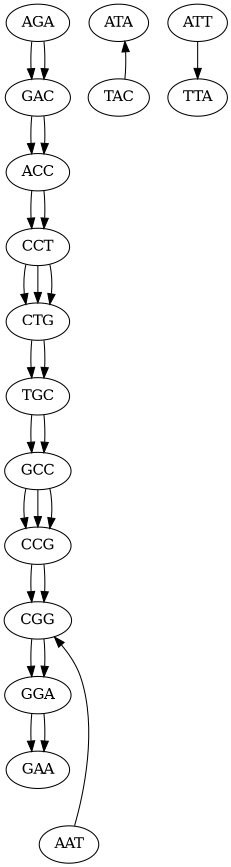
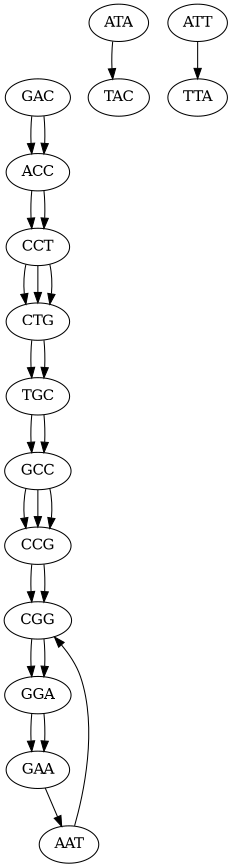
node "AGA": removed
edge "TAC" -> "ATA": reversed
edge "GAA" -> "AAT": added
